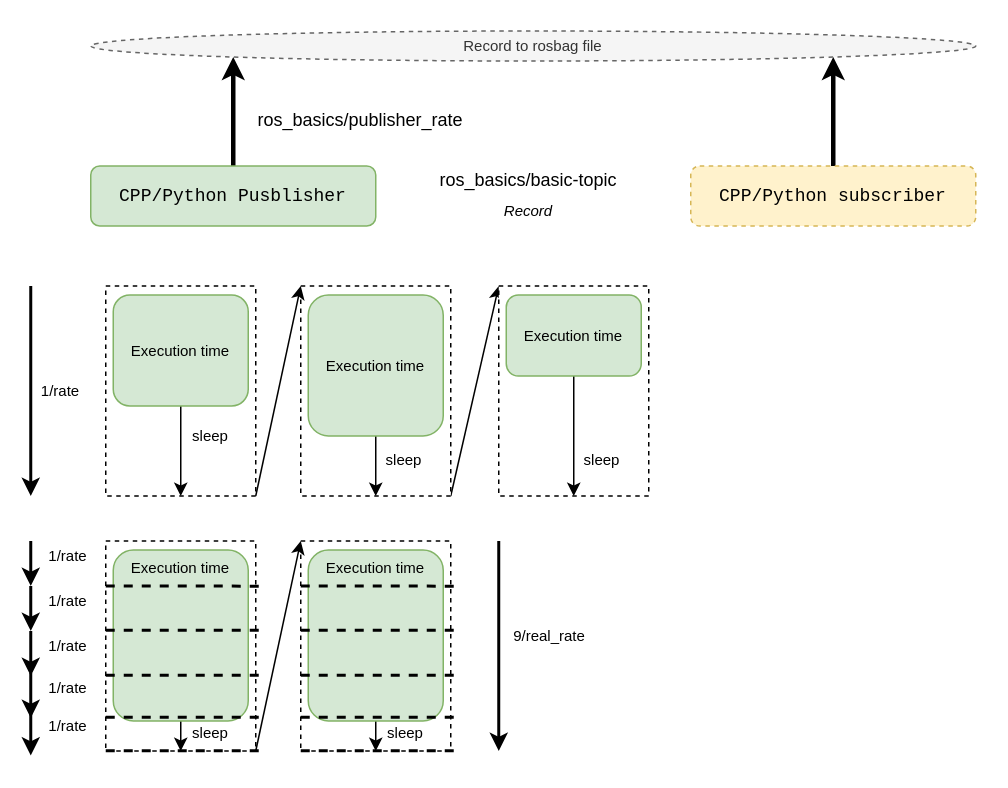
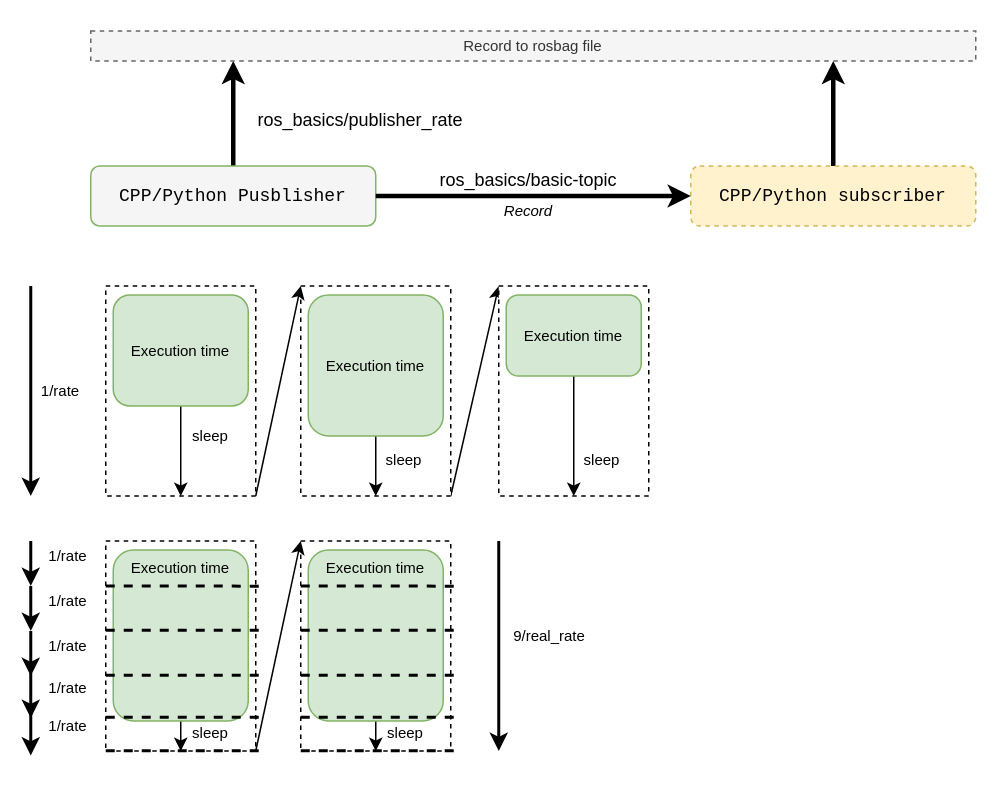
node "Record to rosbag file": shape ellipse -> rectangle
node "CPP/Python Pusblisher": fillcolor #d5e8d4 -> #f5f5f5
edge "CPP/Python Pusblisher" -> "CPP/Python subscriber": added
